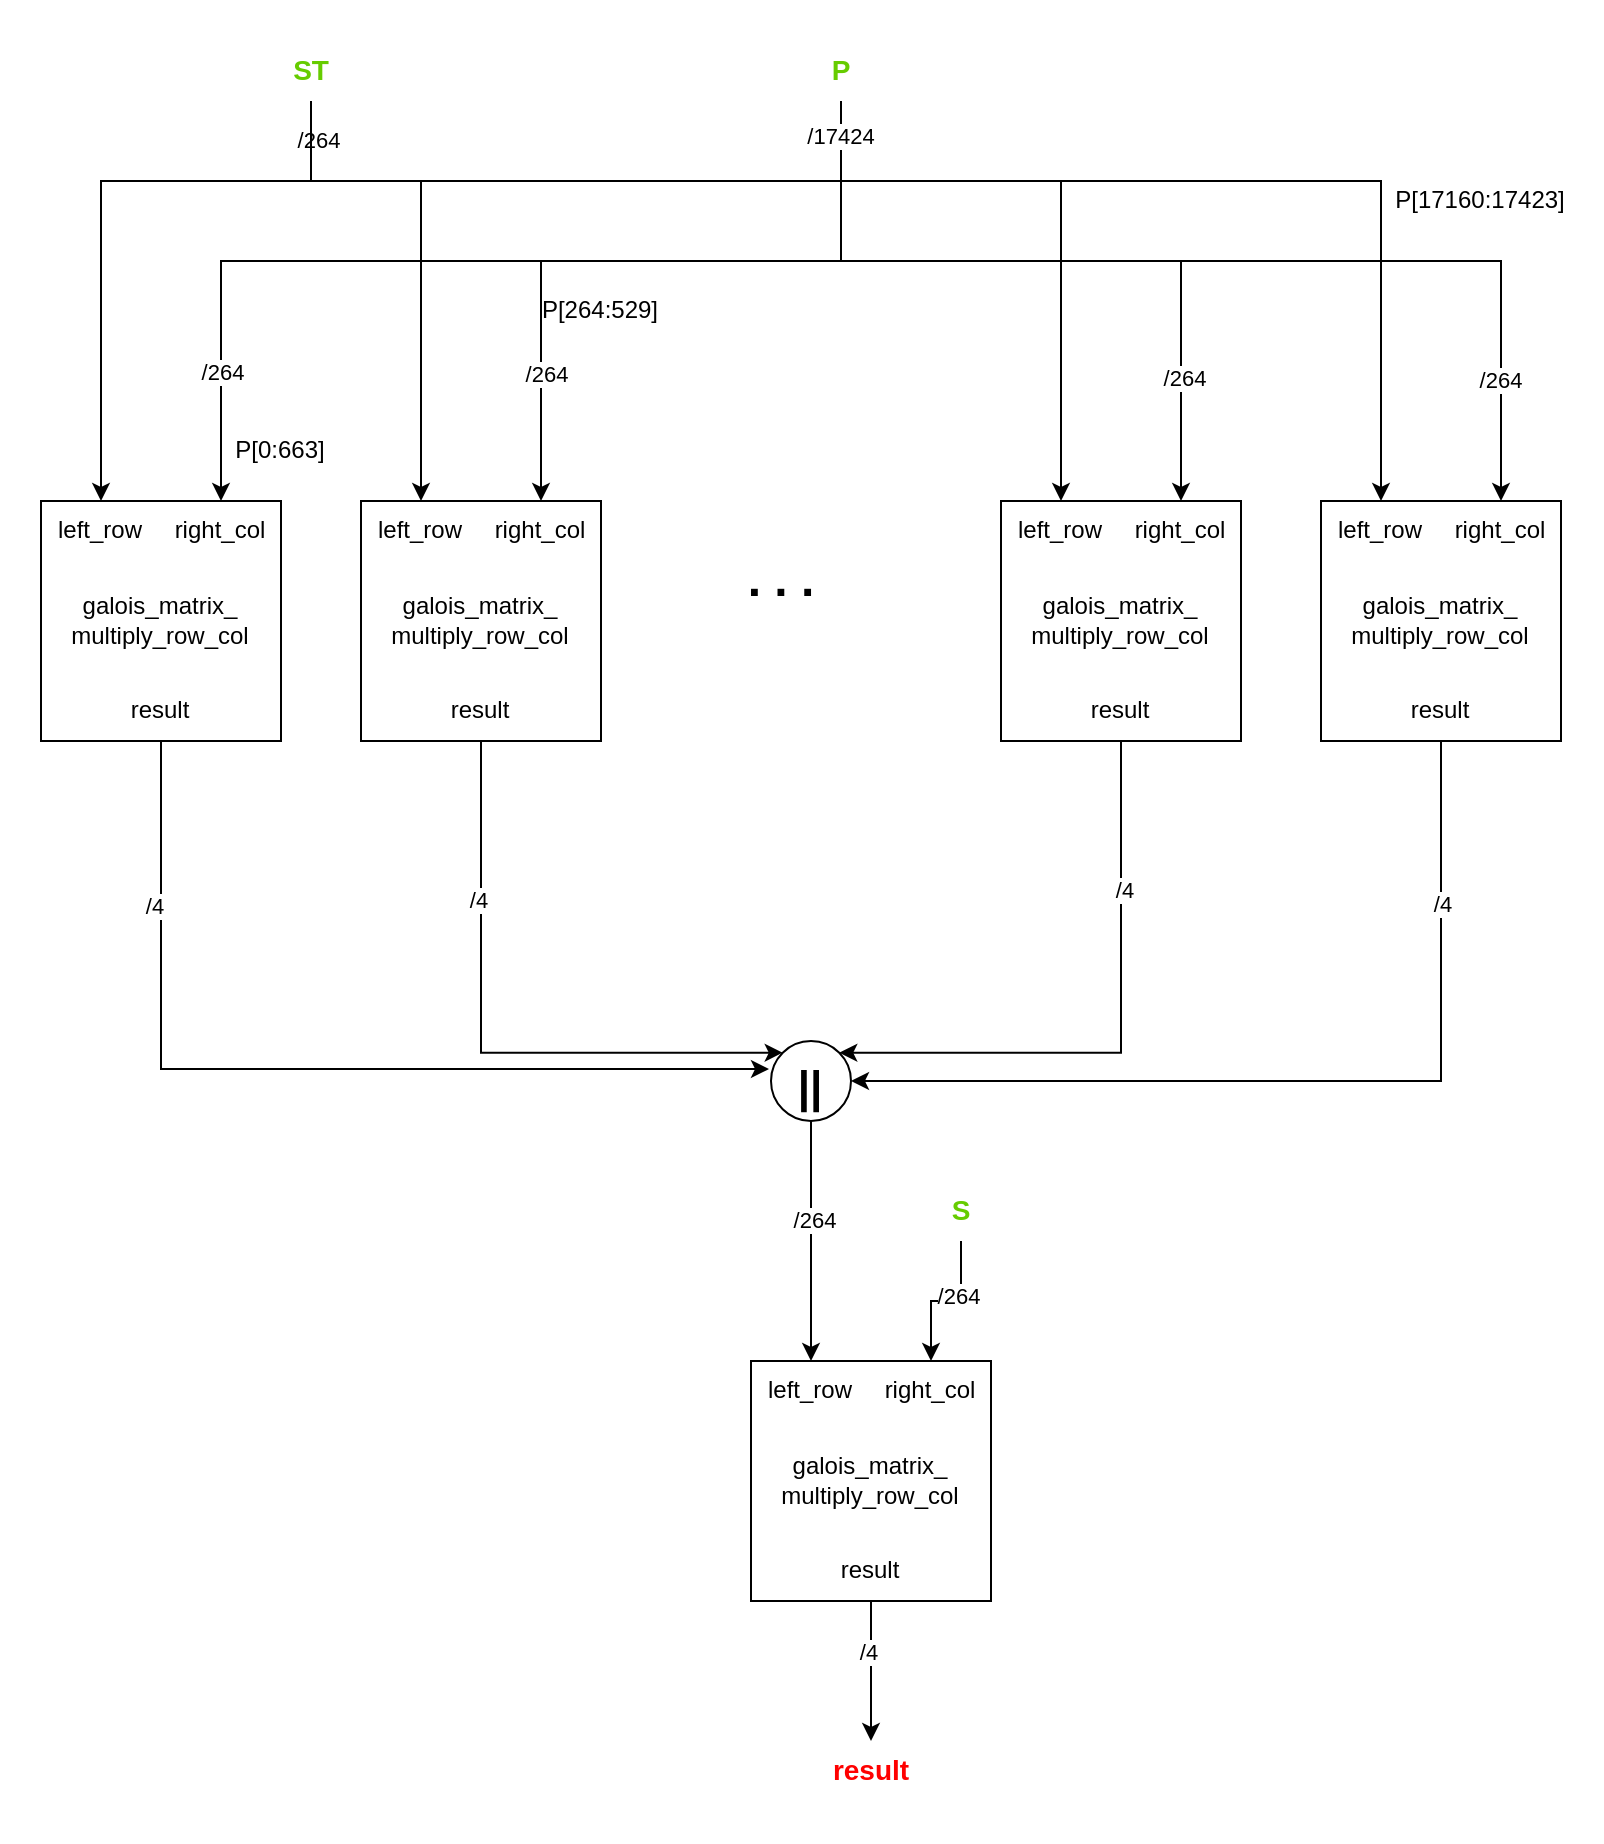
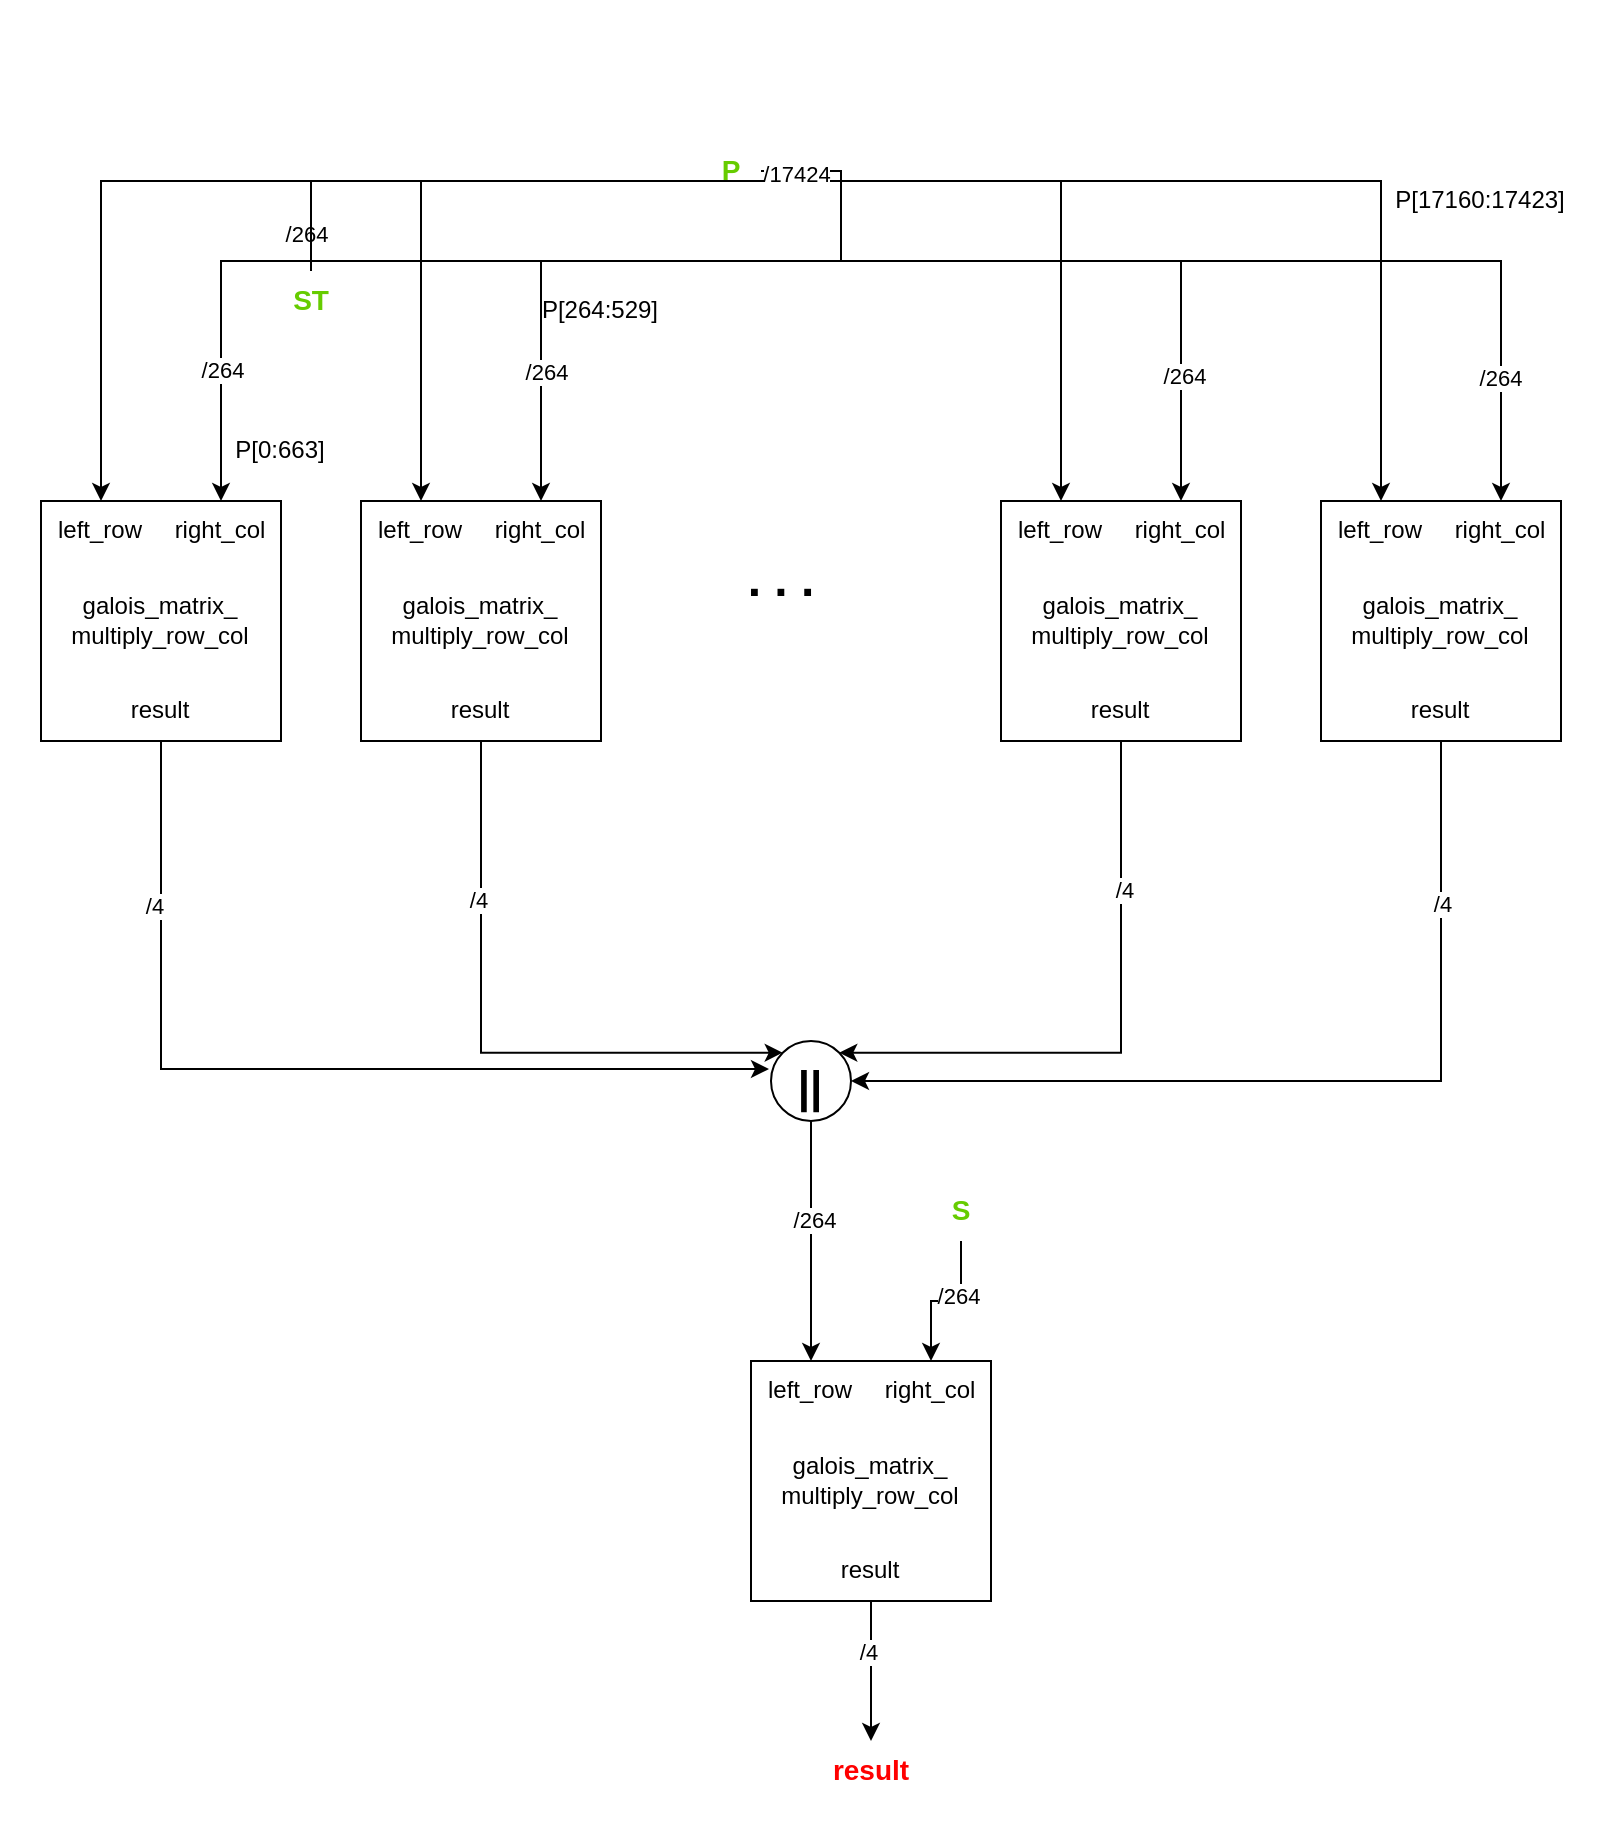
node "ST": moved (311, 71) -> (311, 301)
node "P": moved (841, 71) -> (731, 171)
